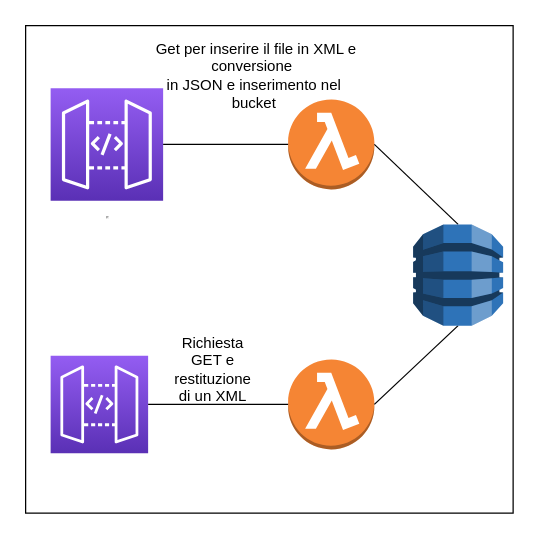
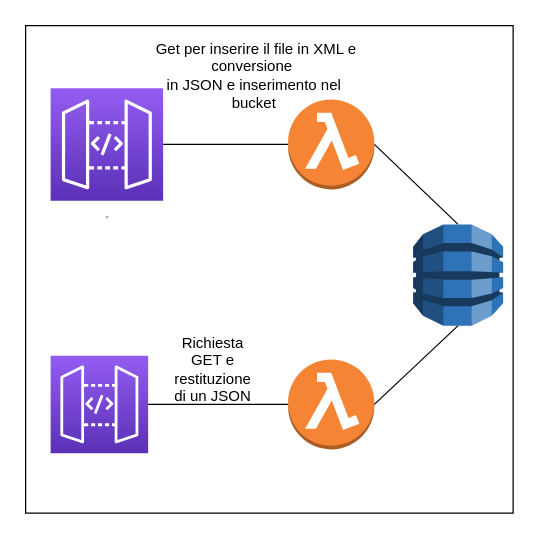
node "Richiesta GET e restituzione di un XML": label "Richiesta GET e restituzione di un XML" -> "Richiesta GET e restituzione di un JSON"
